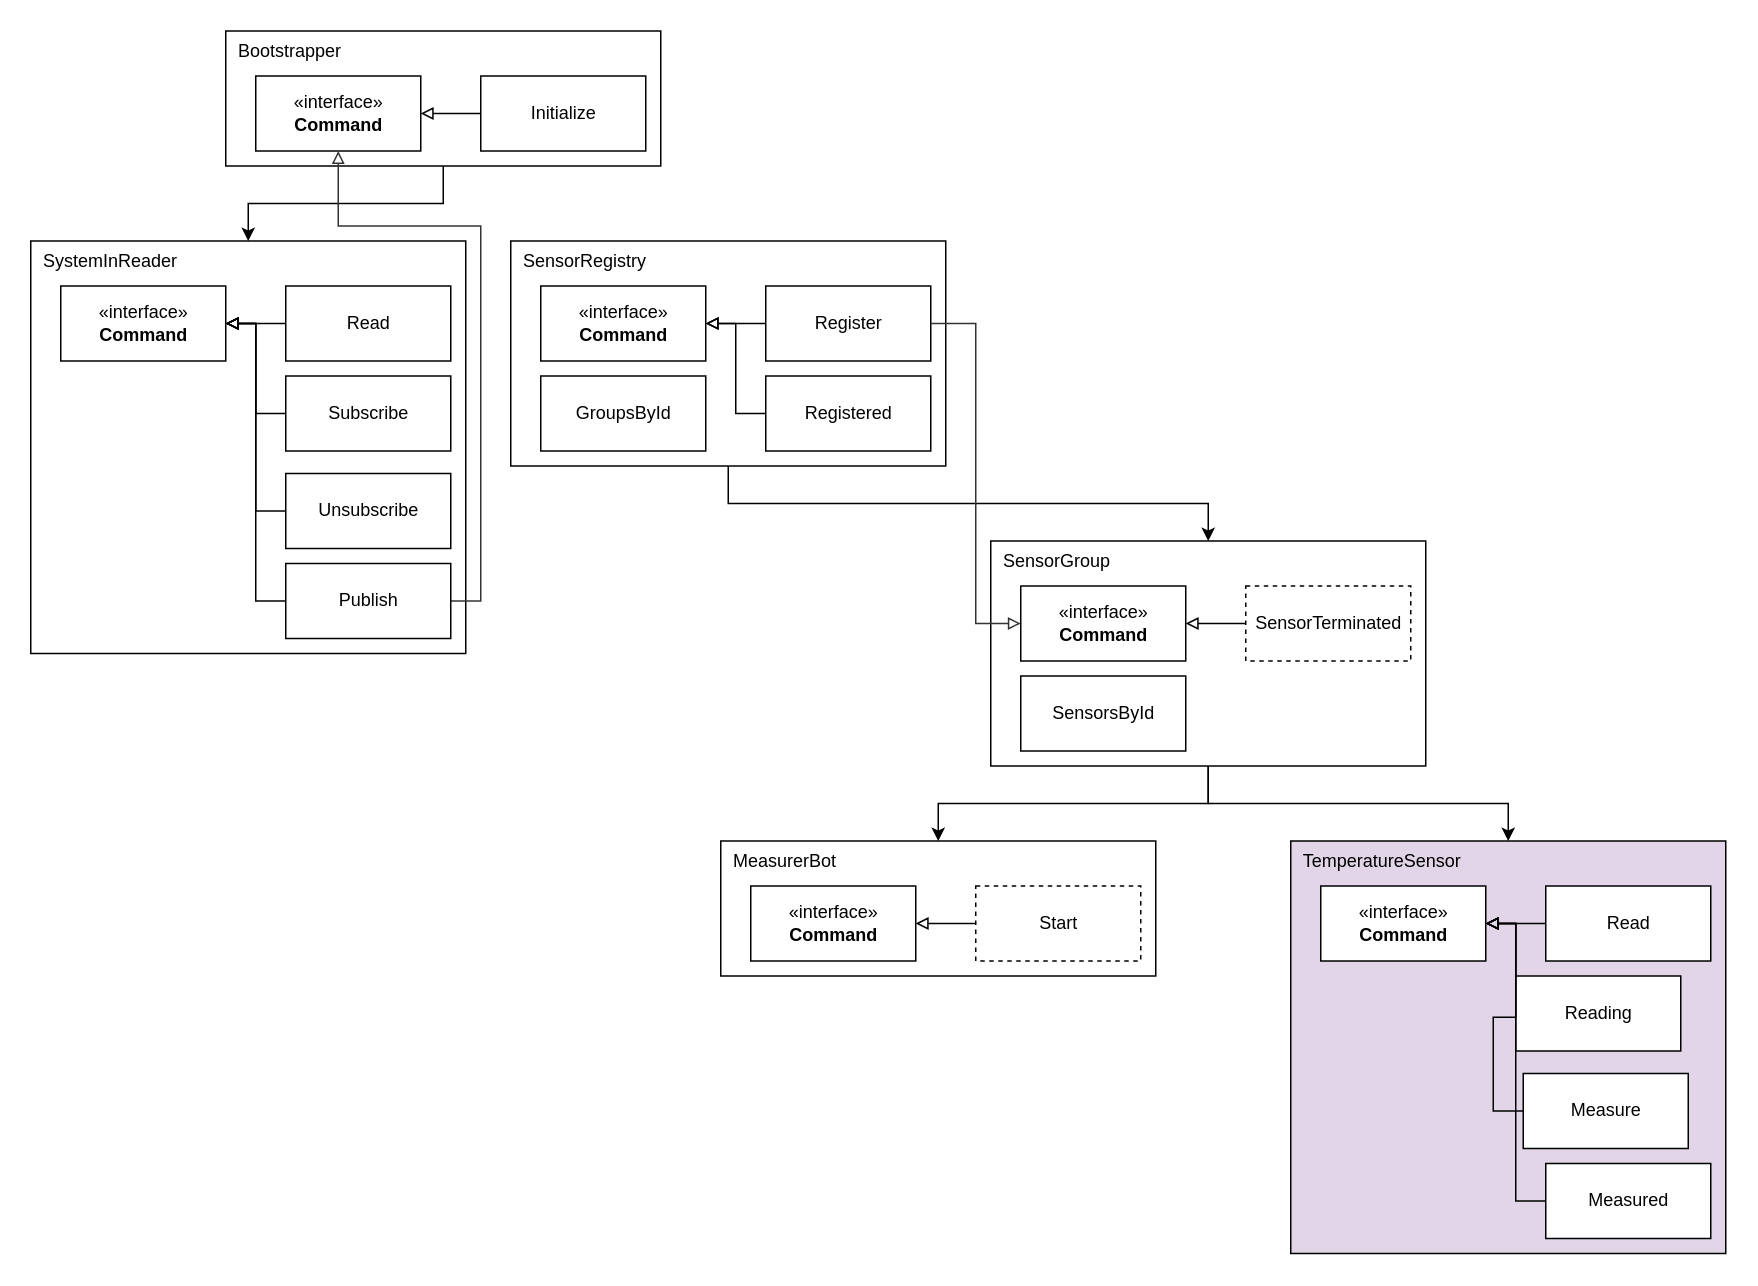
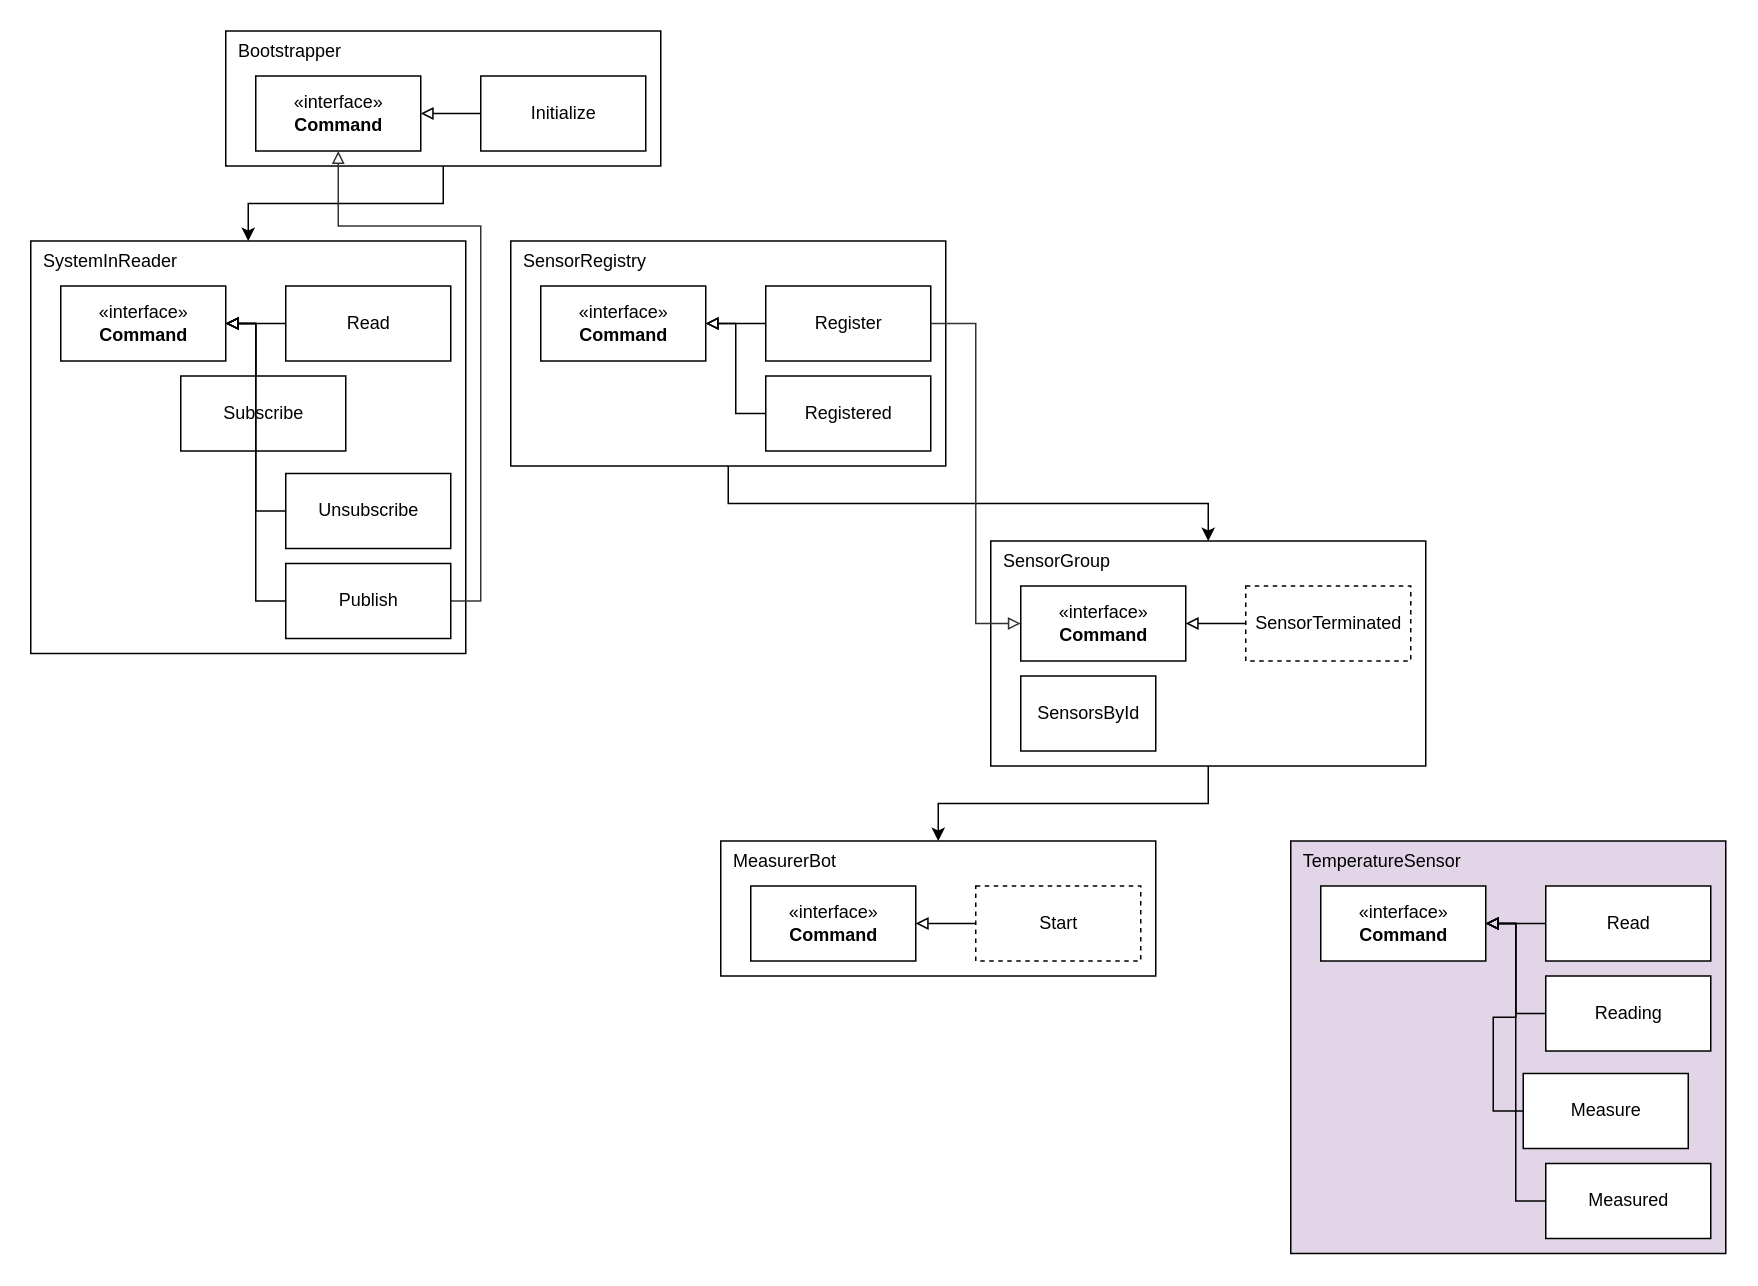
node "Subscribe": moved (368, 413) -> (263, 413)
node "GroupsById": removed
node "SensorsById": size 165x75 -> 135x75
edge "SensorGroup" -> "TemperatureSensor": removed
node "Reading": moved (1598, 1013) -> (1628, 1013)
